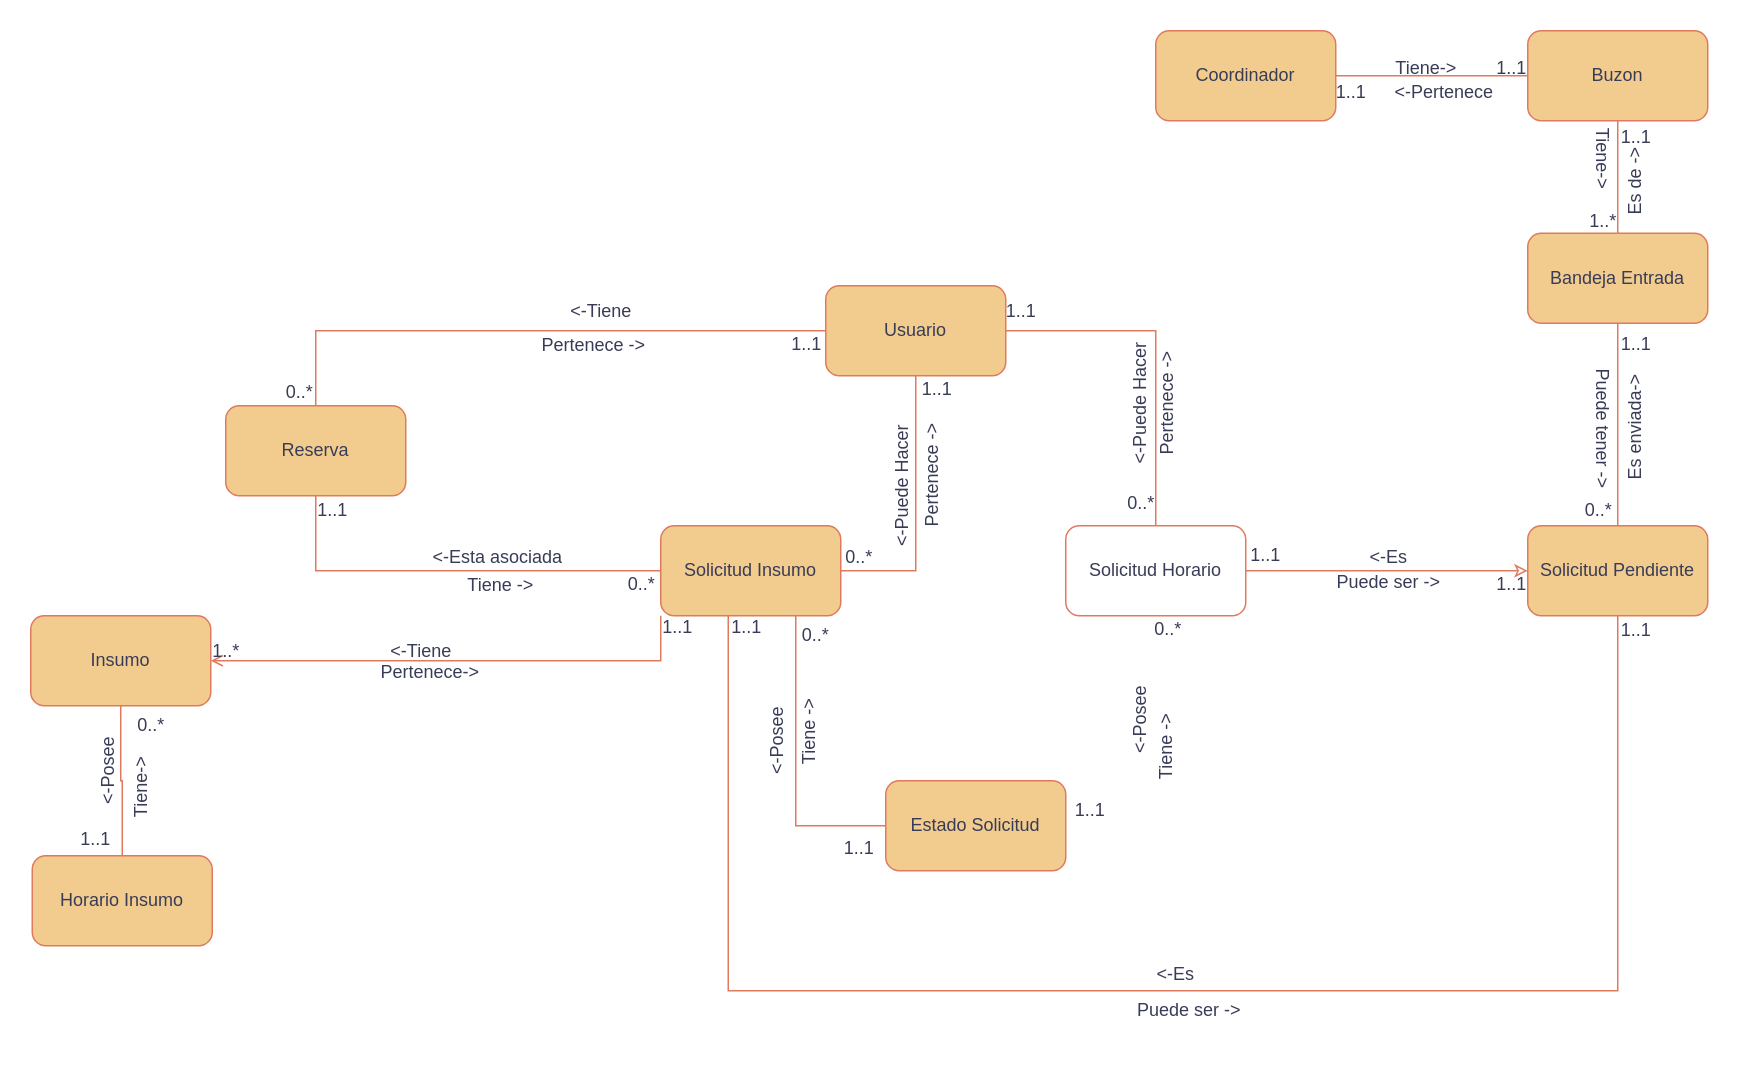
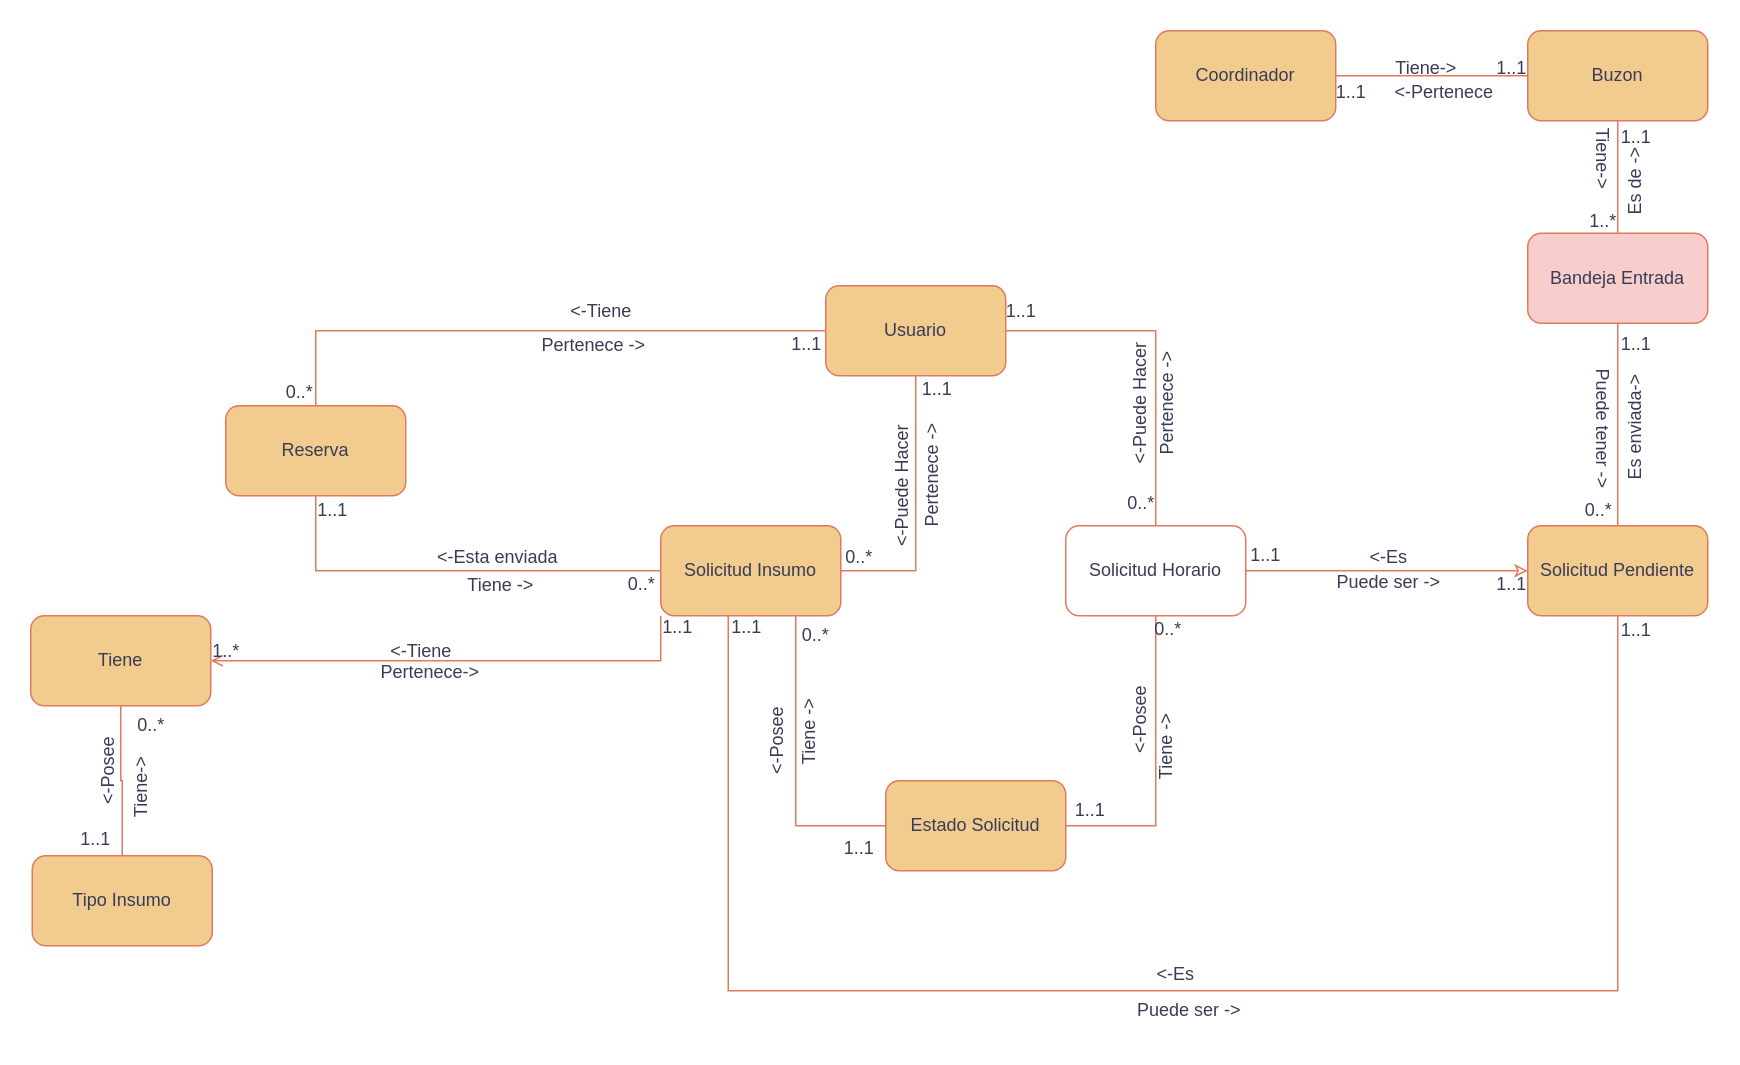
node "Bandeja Entrada": fillcolor #f2cc8f -> #f8cecc
node "<-Esta asociada": label "<-Esta asociada" -> "<-Esta enviada"
node "Insumo": label "Insumo" -> "Tiene"
edge "Solicitud Horario" -- "Estado Solicitud": added
node "Horario Insumo": label "Horario Insumo" -> "Tipo Insumo"
